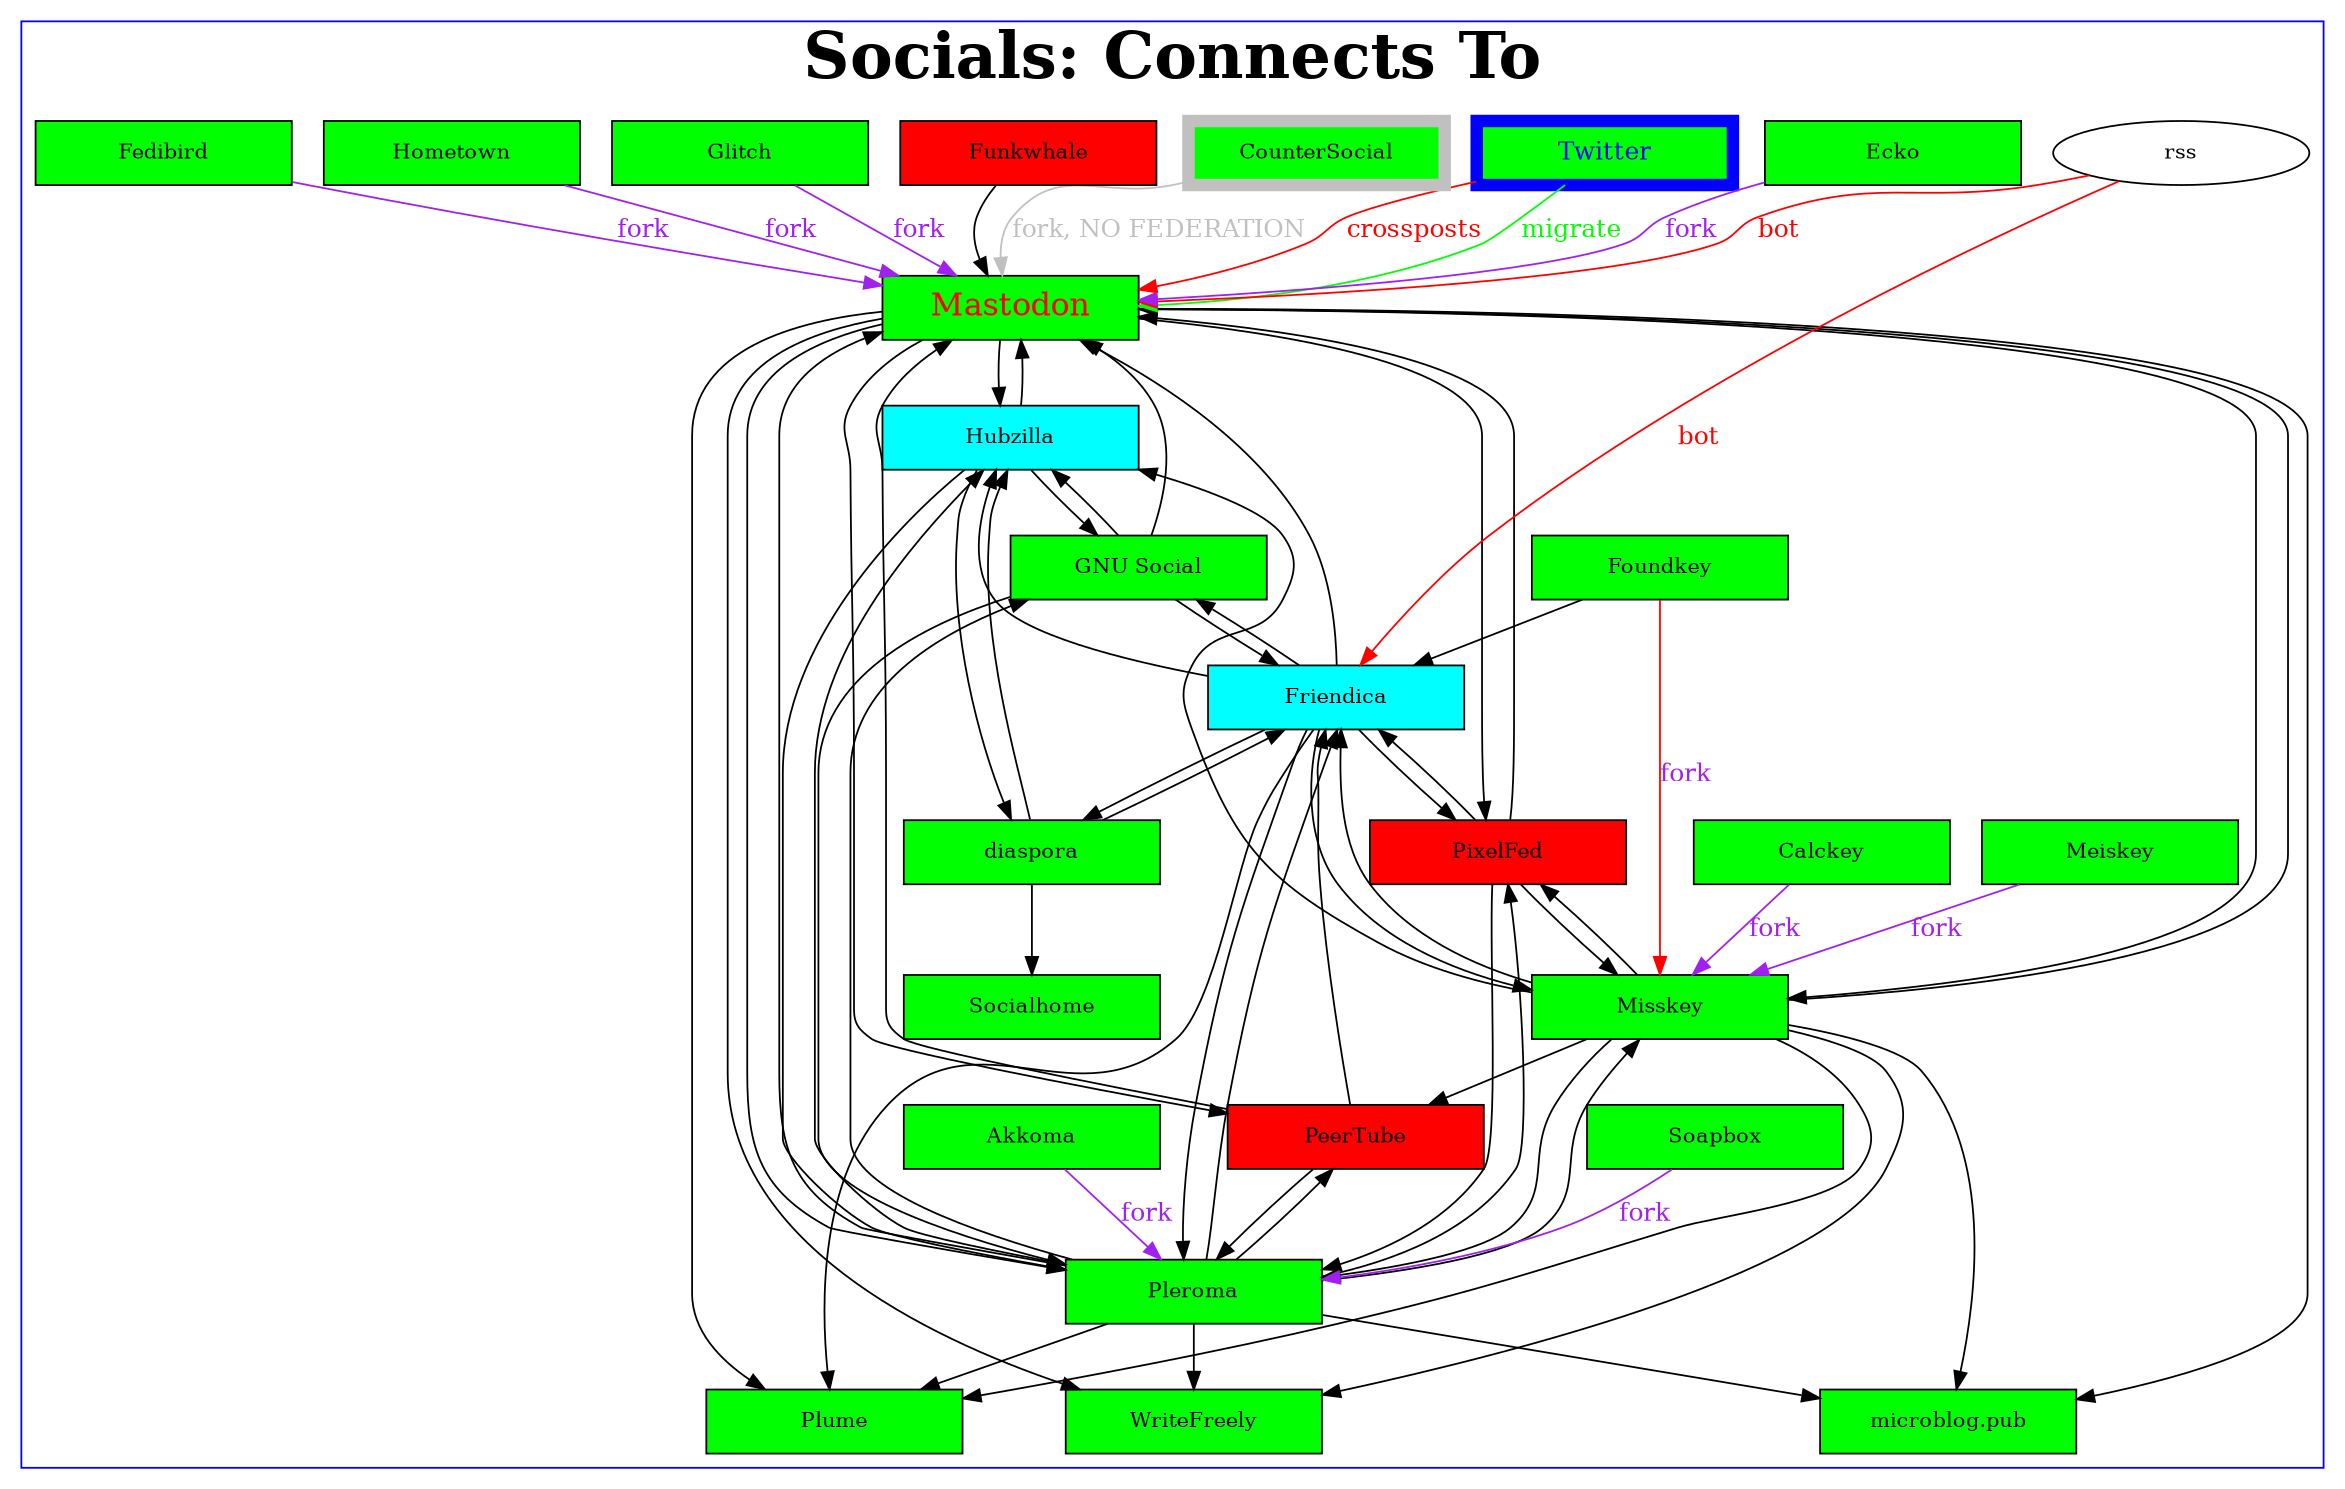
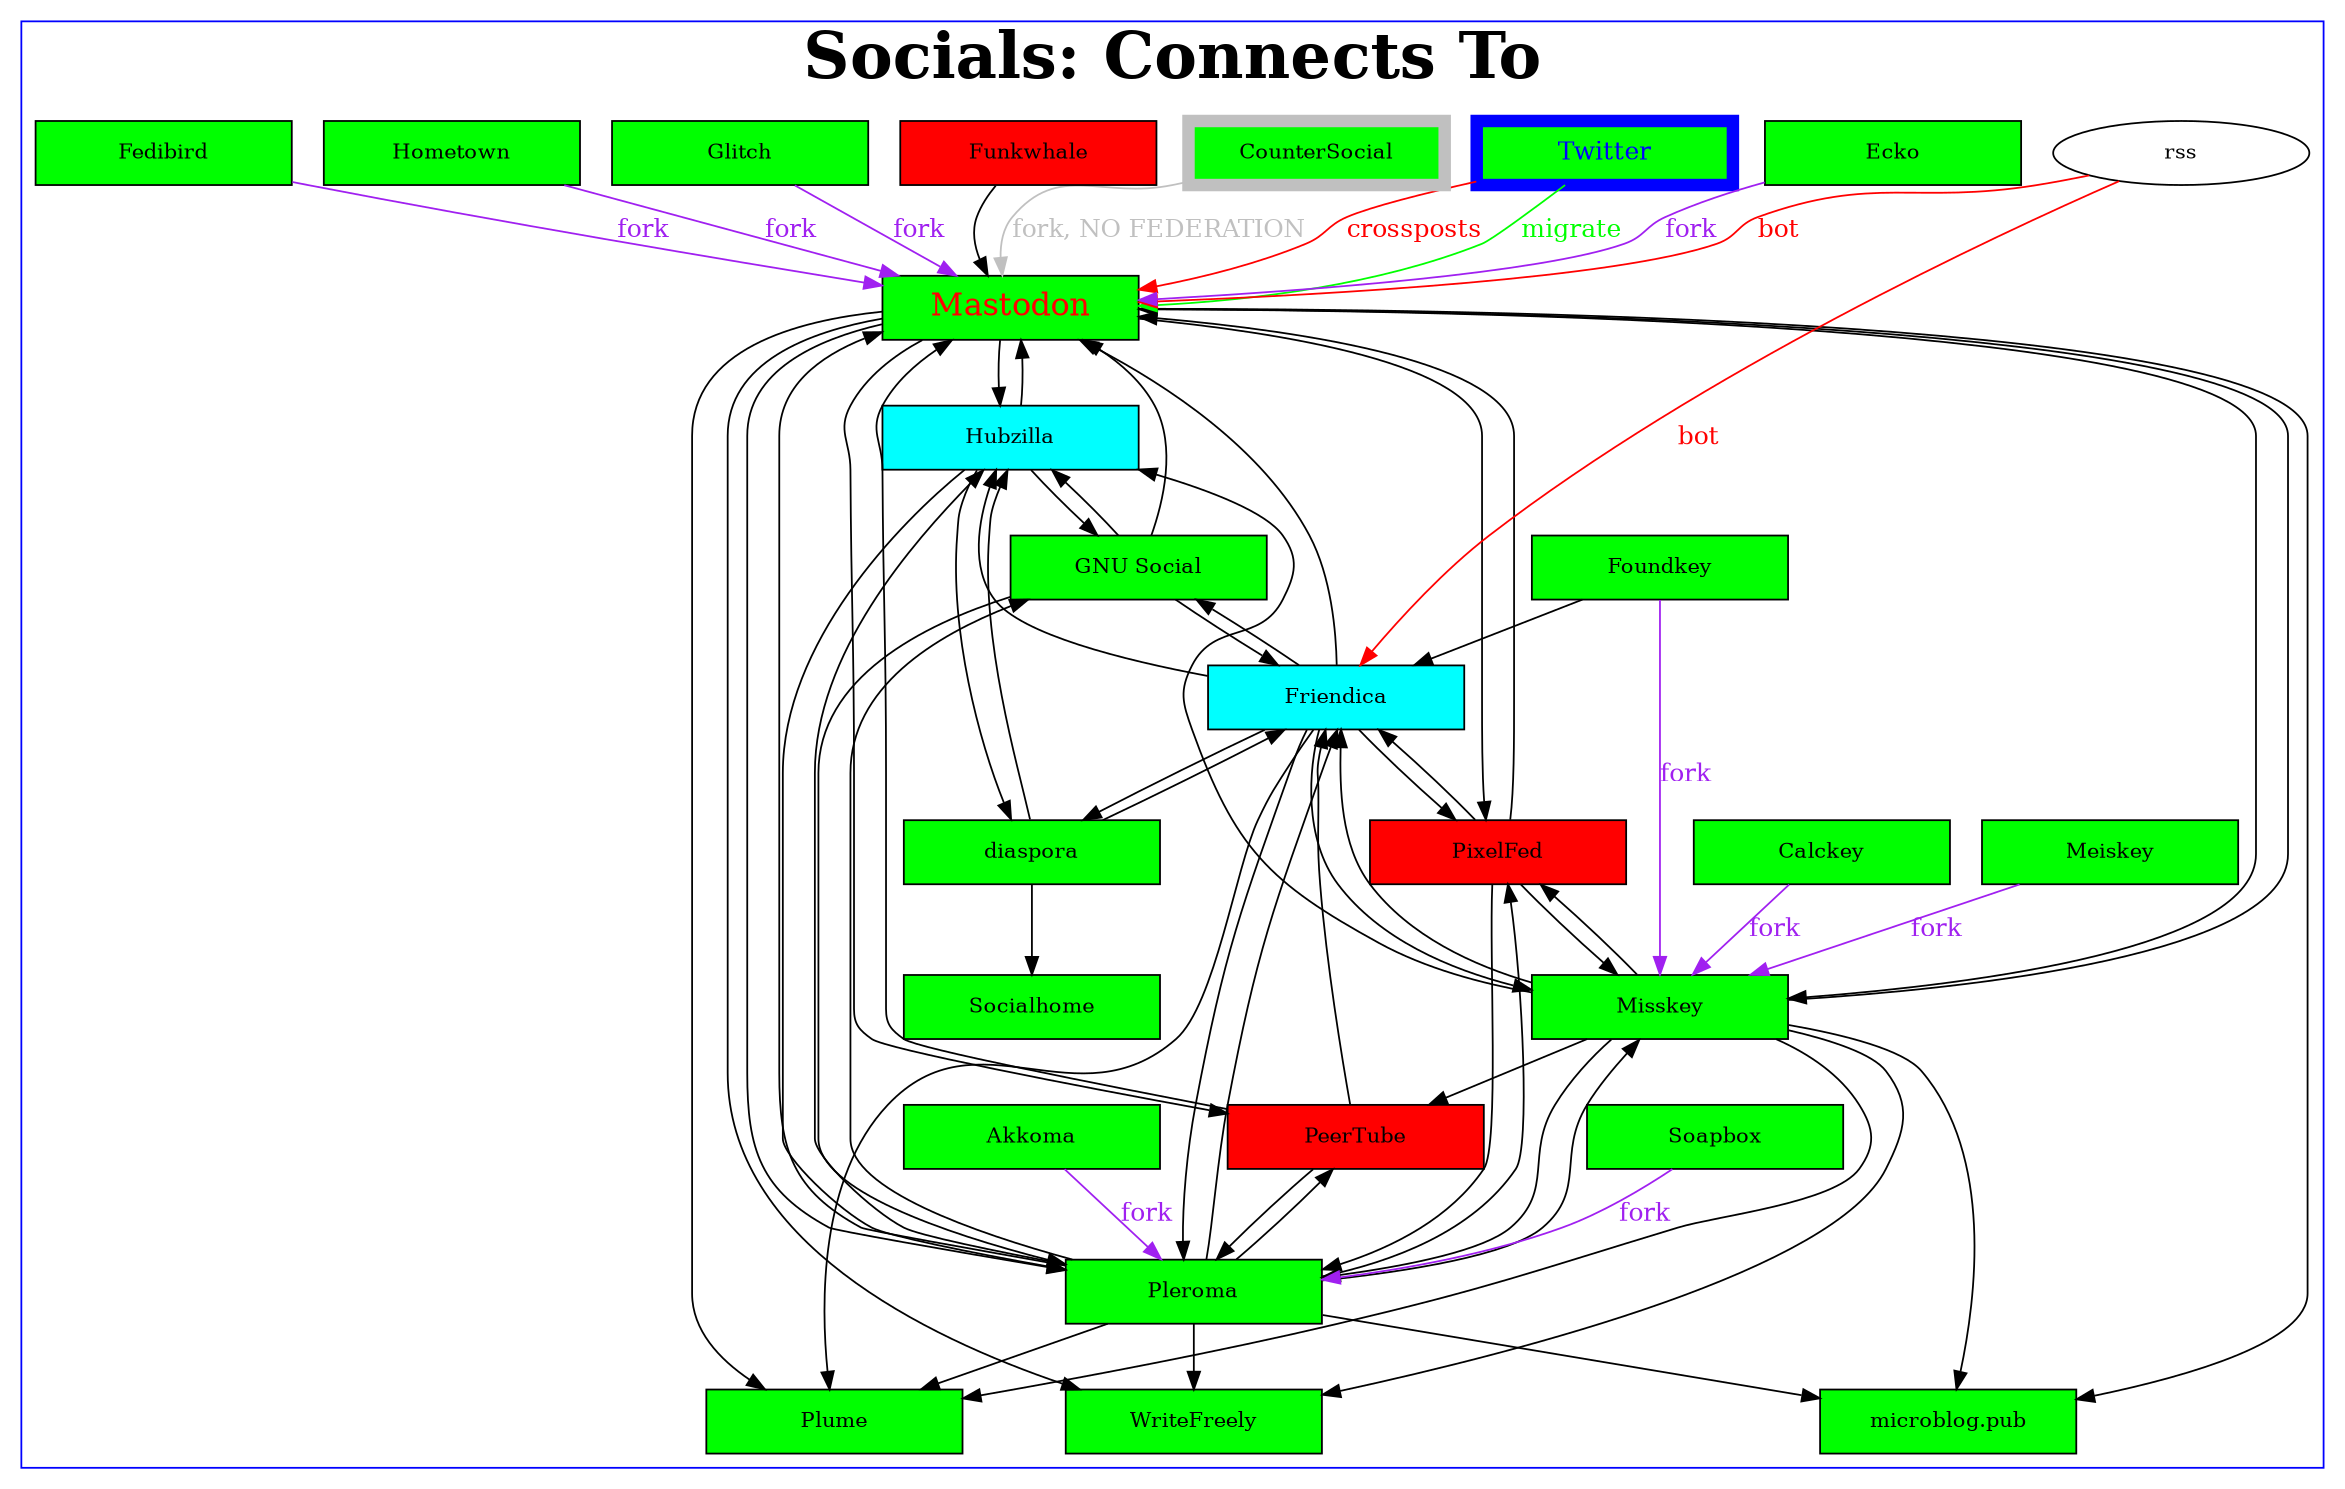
edge "Foundkey" -> "Misskey": color red -> purple
